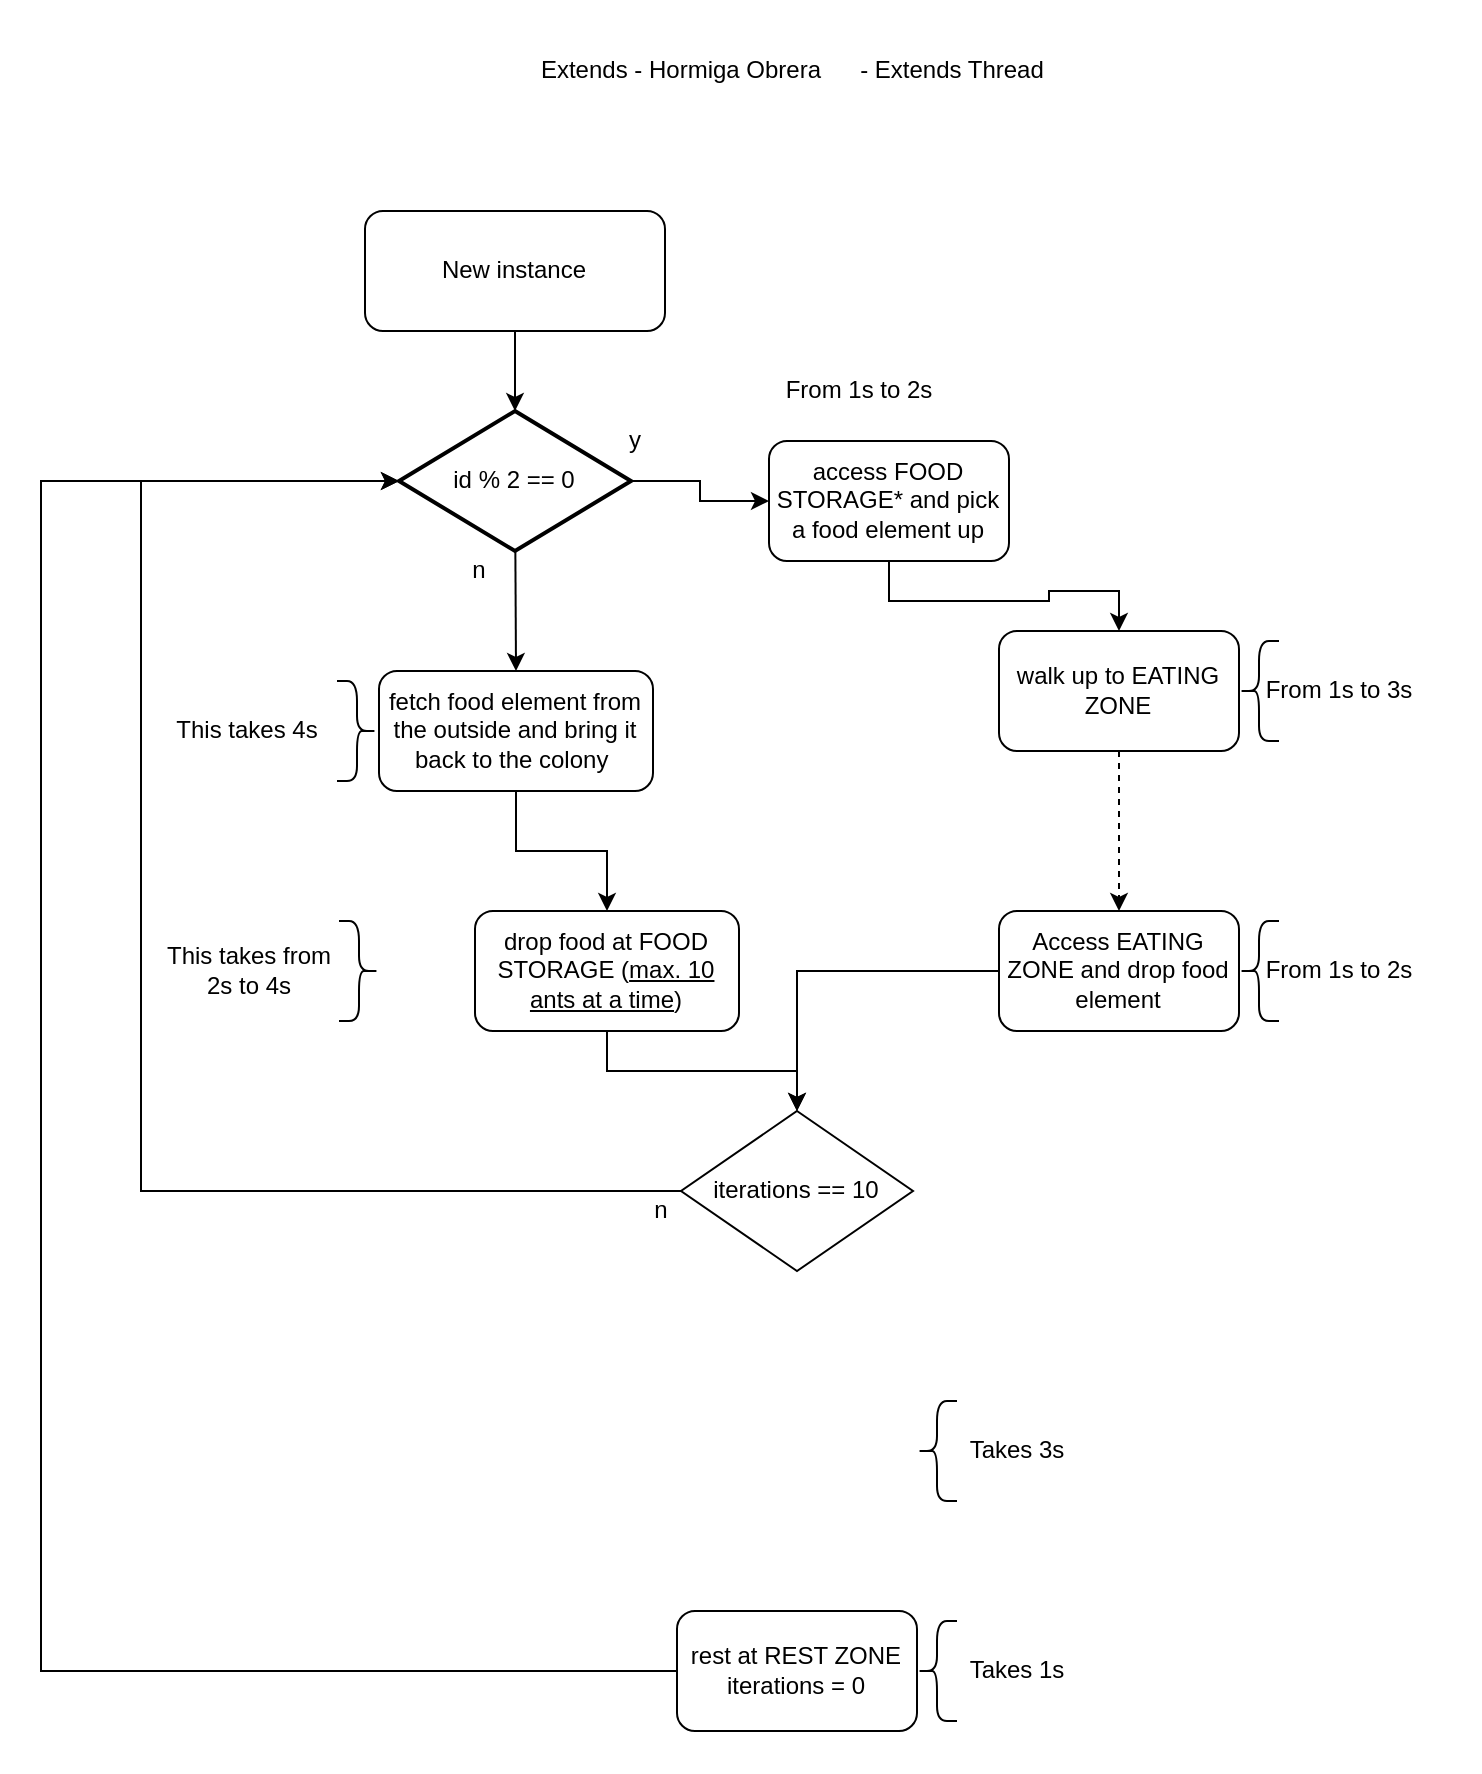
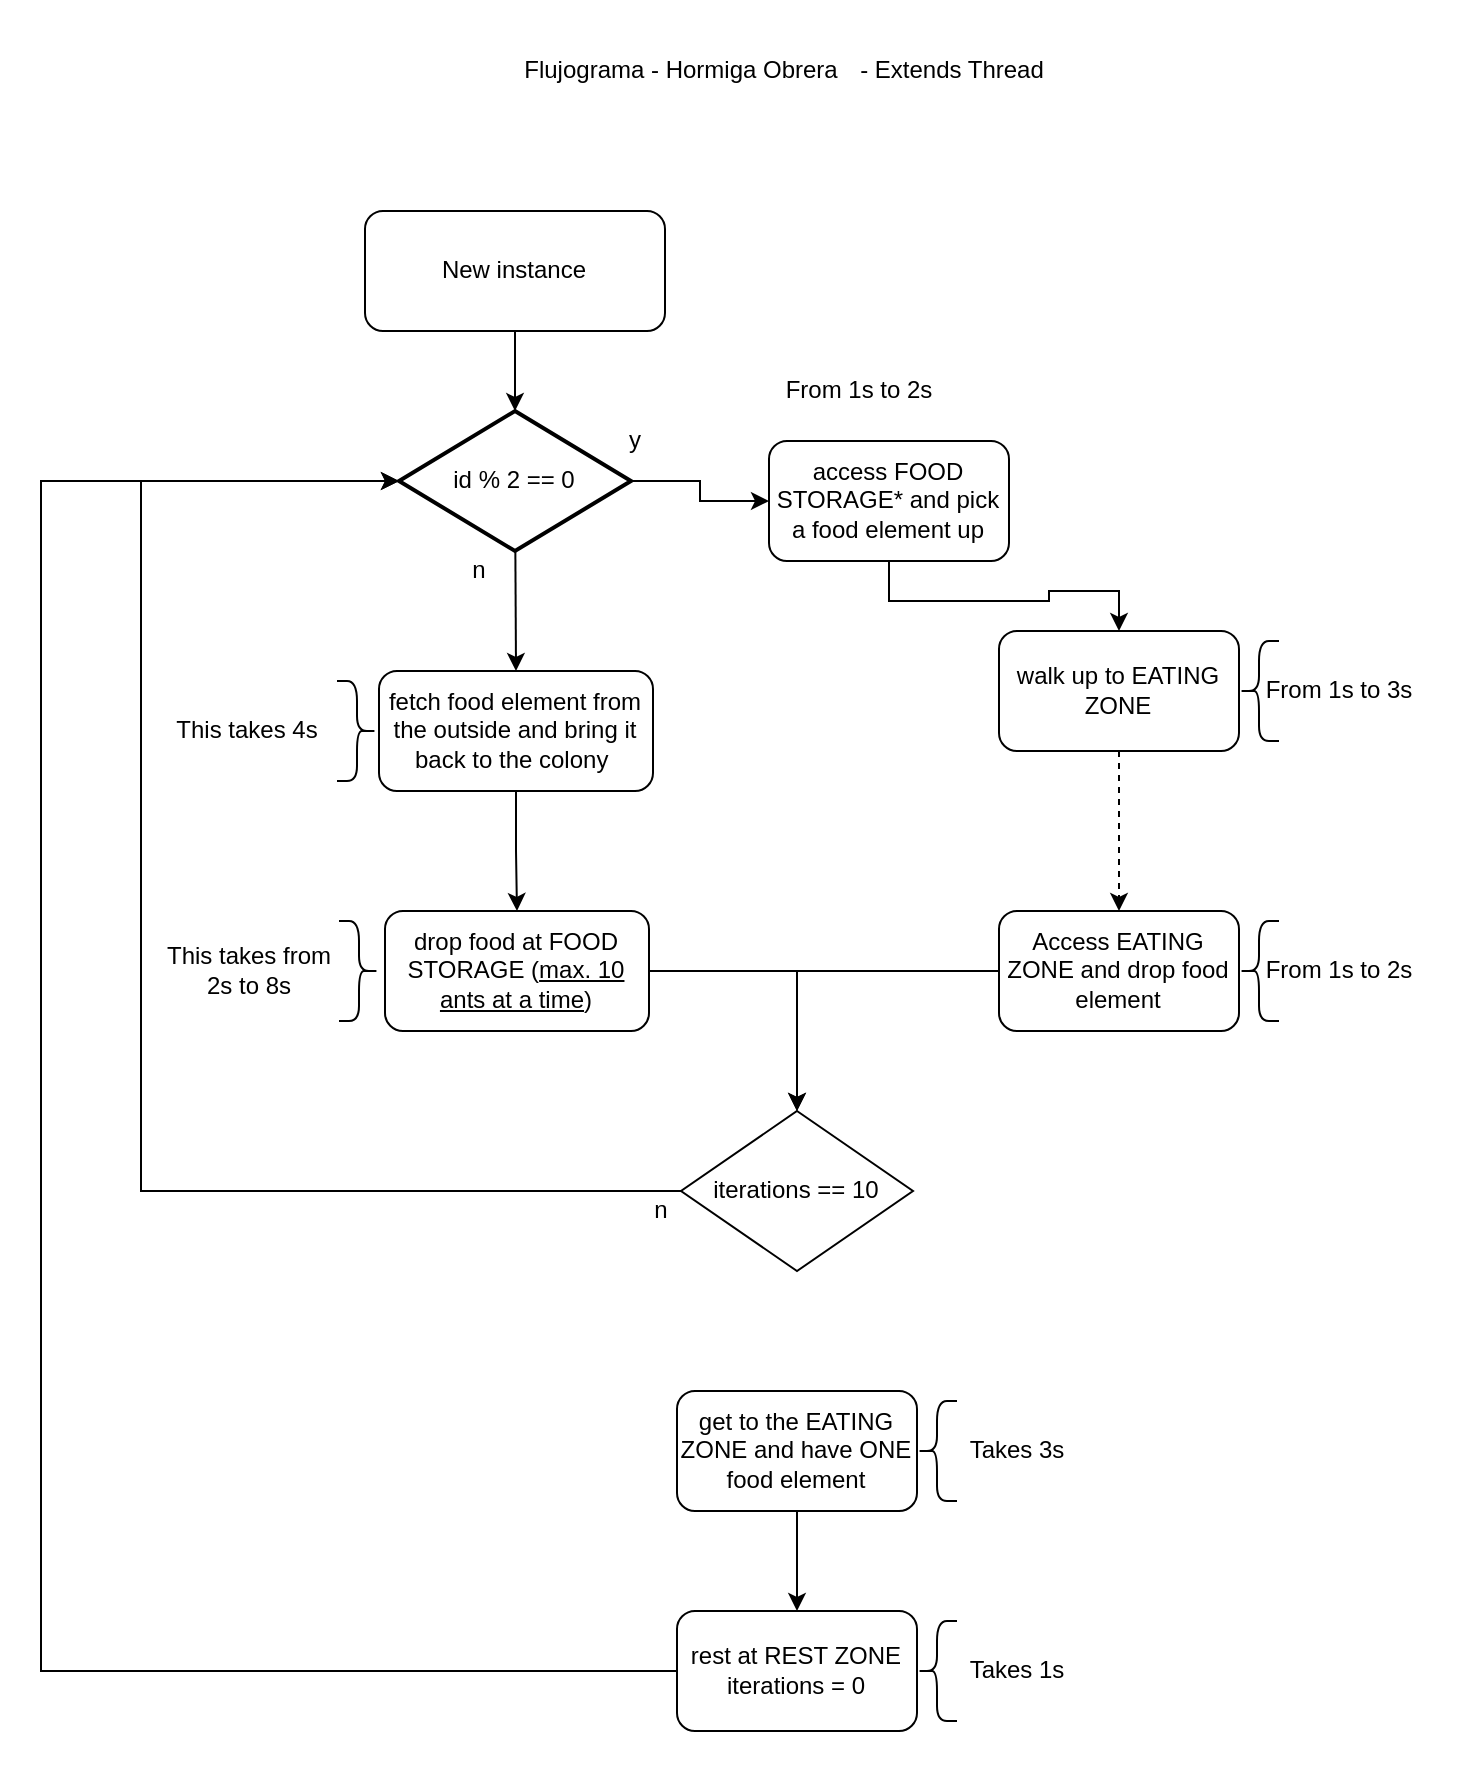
node "Extends - Hormiga Obrera": label "Extends - Hormiga Obrera" -> "Flujograma - Hormiga Obrera"
node "This takes from 2s to 4s": label "This takes from 2s to 4s" -> "This takes from 2s to 8s"
node "drop food at FOOD STORAGE (max. 10 ants at a time)": moved (607, 971) -> (517, 971)
node "get to the EATING ZONE and have ONE food element": added
edge "get to the EATING ZONE and have ONE food element" -> "rest at REST ZONE iterations = 0": added
